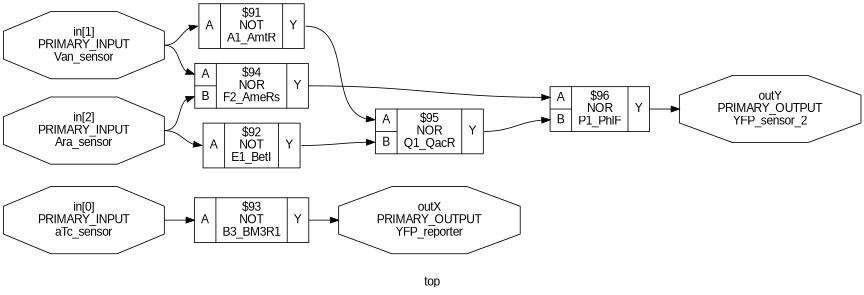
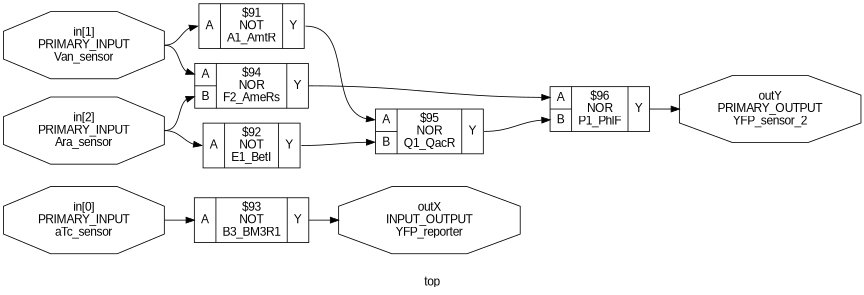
node "outX PRIMARY_OUTPUT YFP_reporter": label "outX PRIMARY_OUTPUT YFP_reporter" -> "outX INPUT_OUTPUT YFP_reporter"
